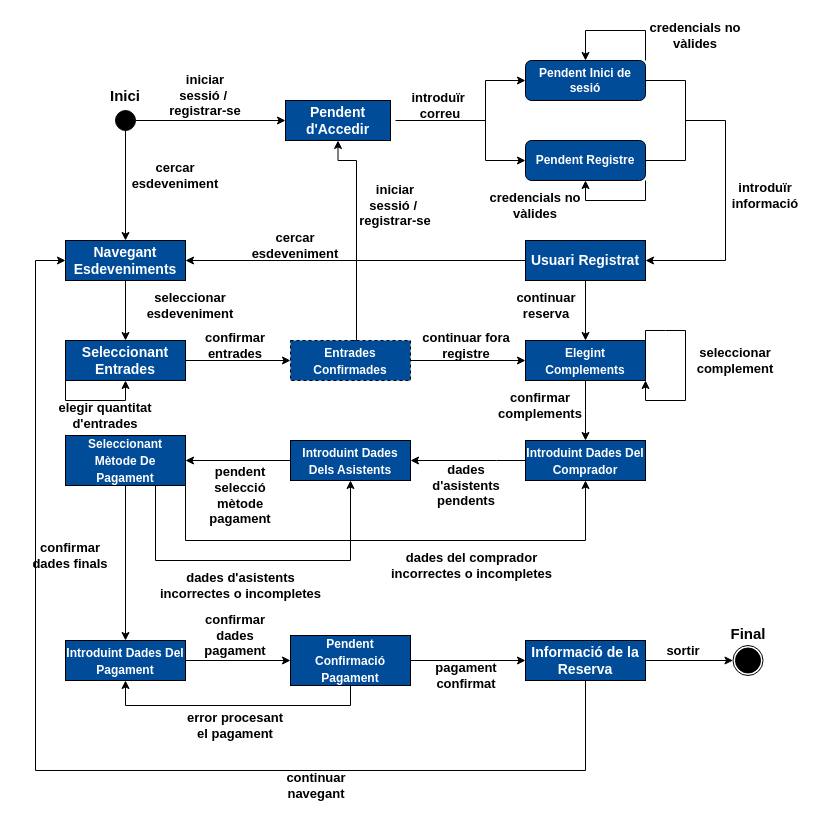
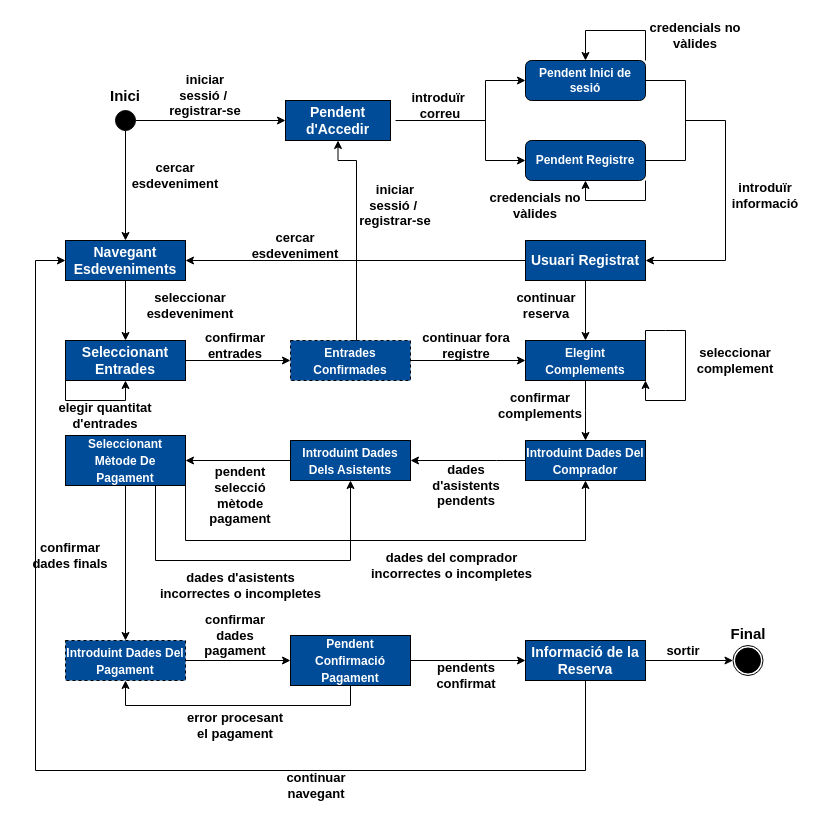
node "dades del comprador incorrectes o incompletes": moved (472, 566) -> (452, 566)
node "Introduint Dades Del Pagament": style solid -> dashed
node "pagament confirmat": label "pagament confirmat" -> "pendents confirmat"
